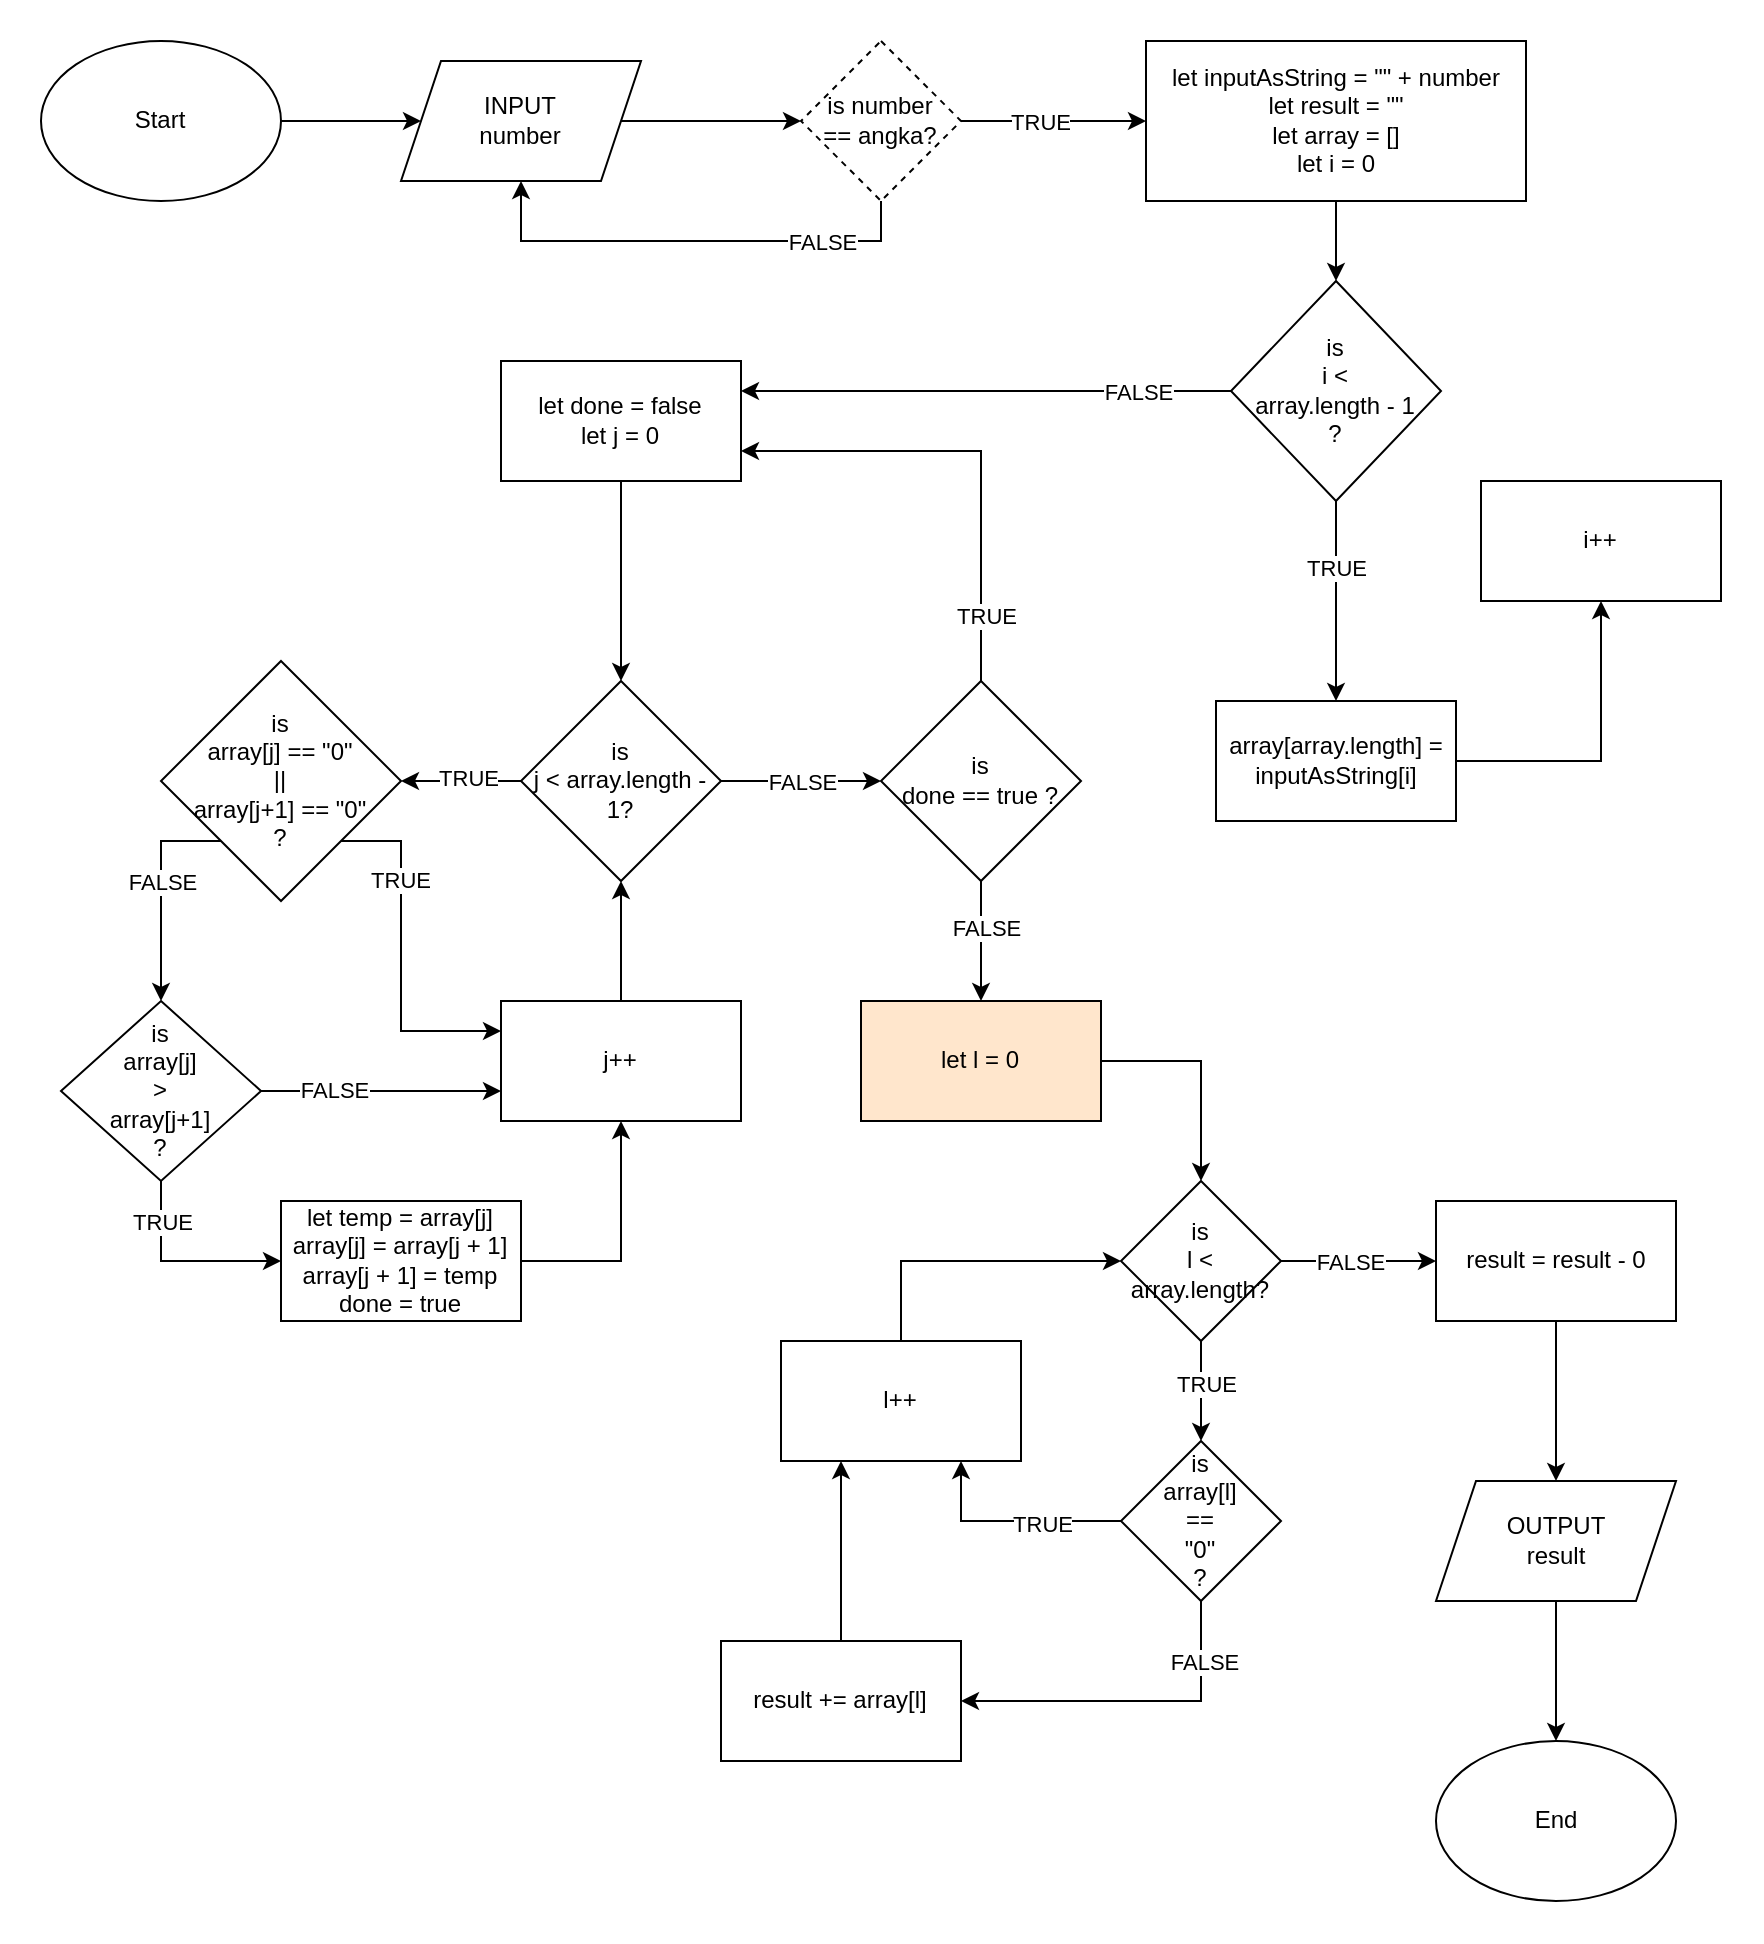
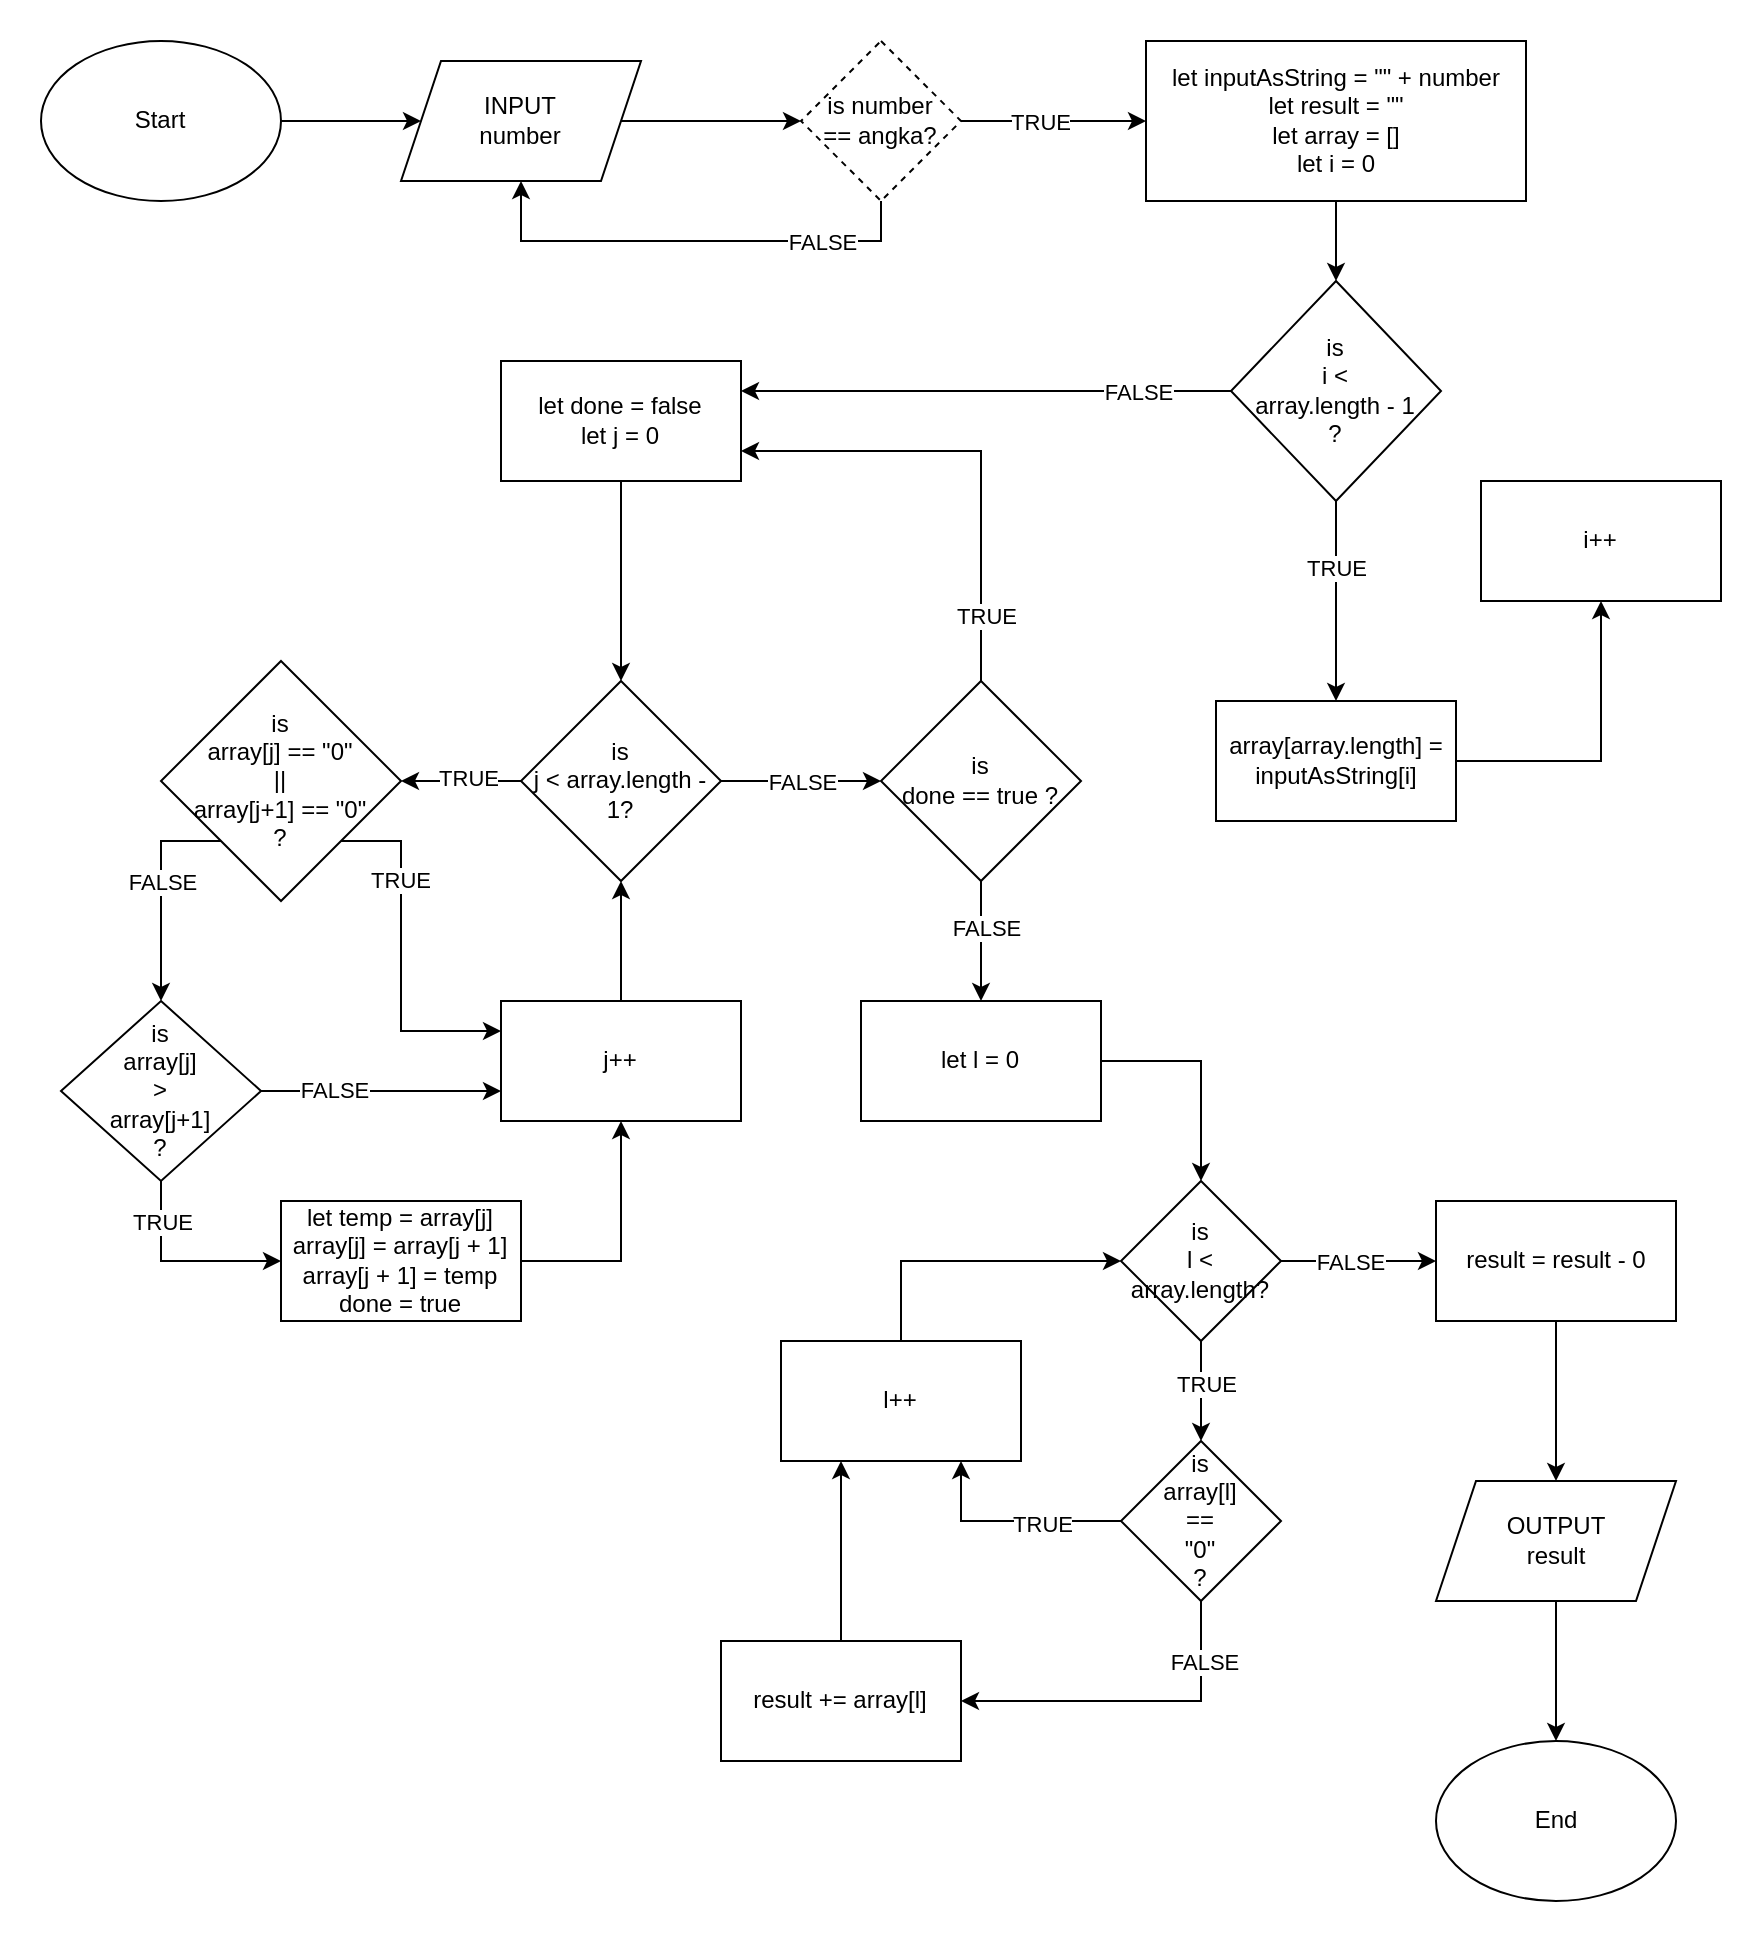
node "let l = 0": fillcolor #ffe6cc -> #ffffff
